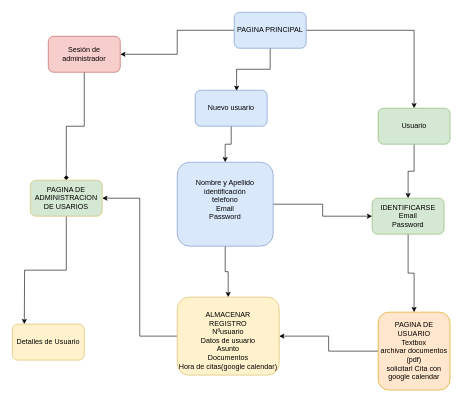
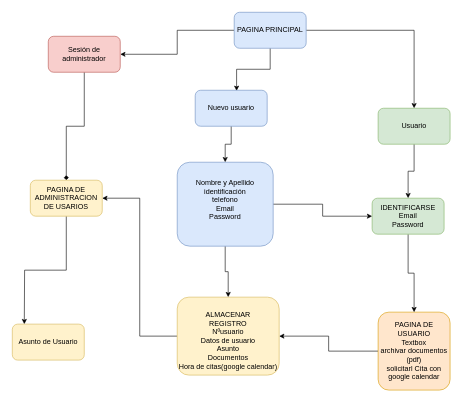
node "PAGINA DE ADMINISTRACION DE USARIOS": fillcolor #d5e8d4 -> #fff2cc
node "Detalles de Usuario": label "Detalles de Usuario" -> "Asunto de Usuario"
